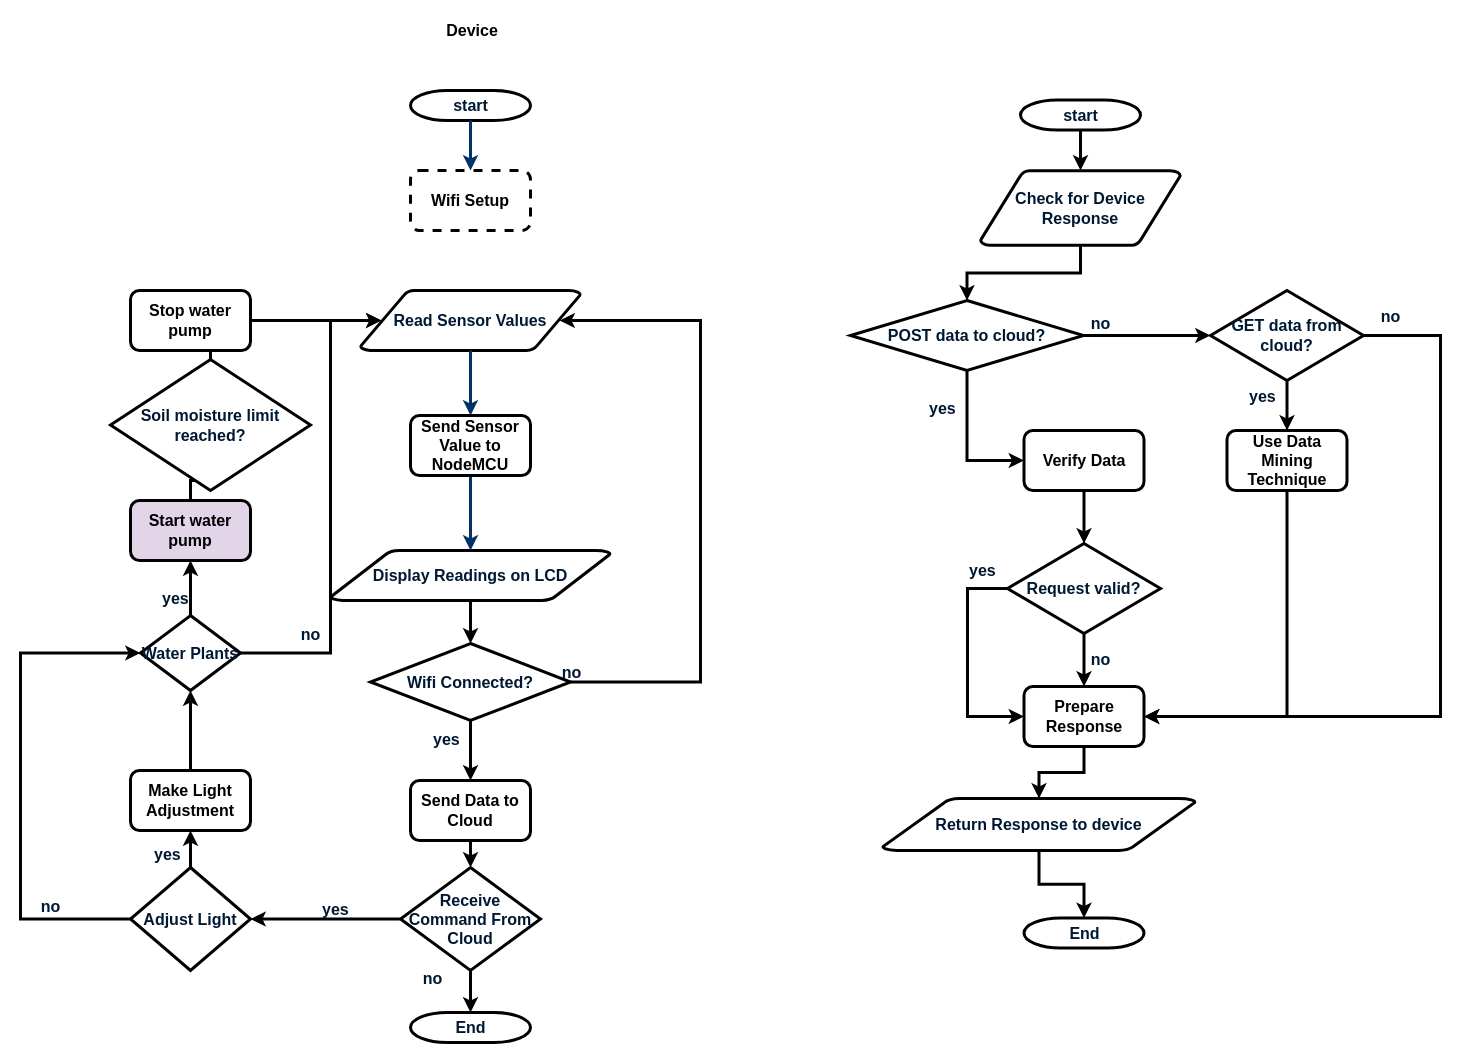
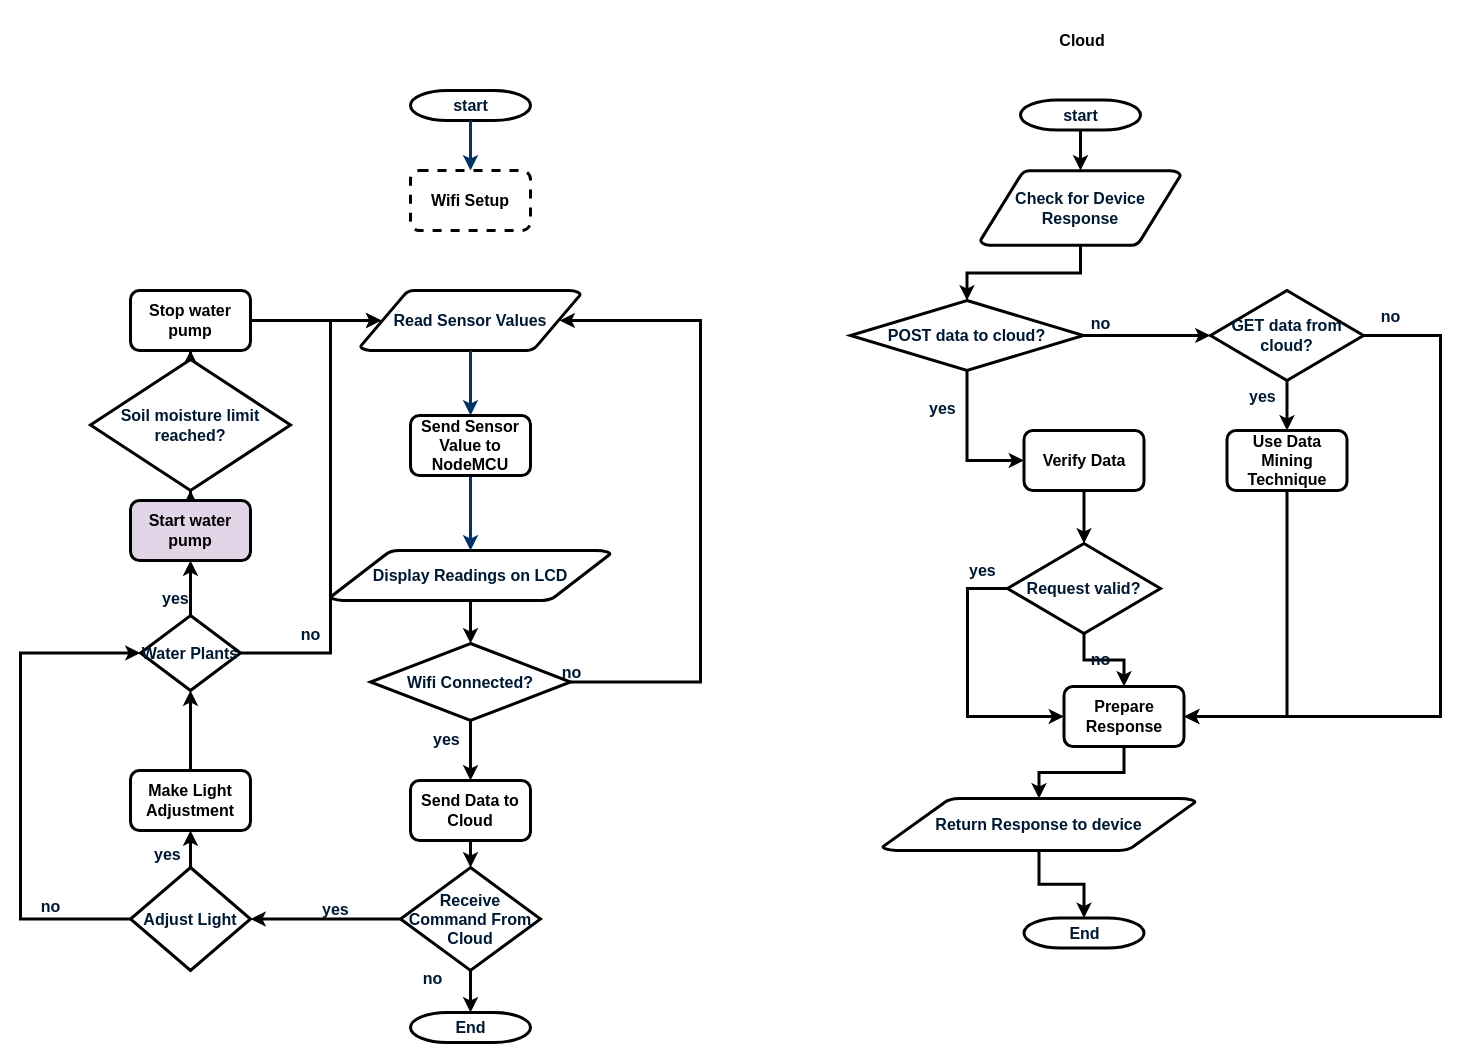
node "Device": removed
node "Cloud": added
node "Soil moisture limit reached?": moved (211, 425) -> (191, 425)
node "Prepare Response": moved (1084, 717) -> (1124, 717)
